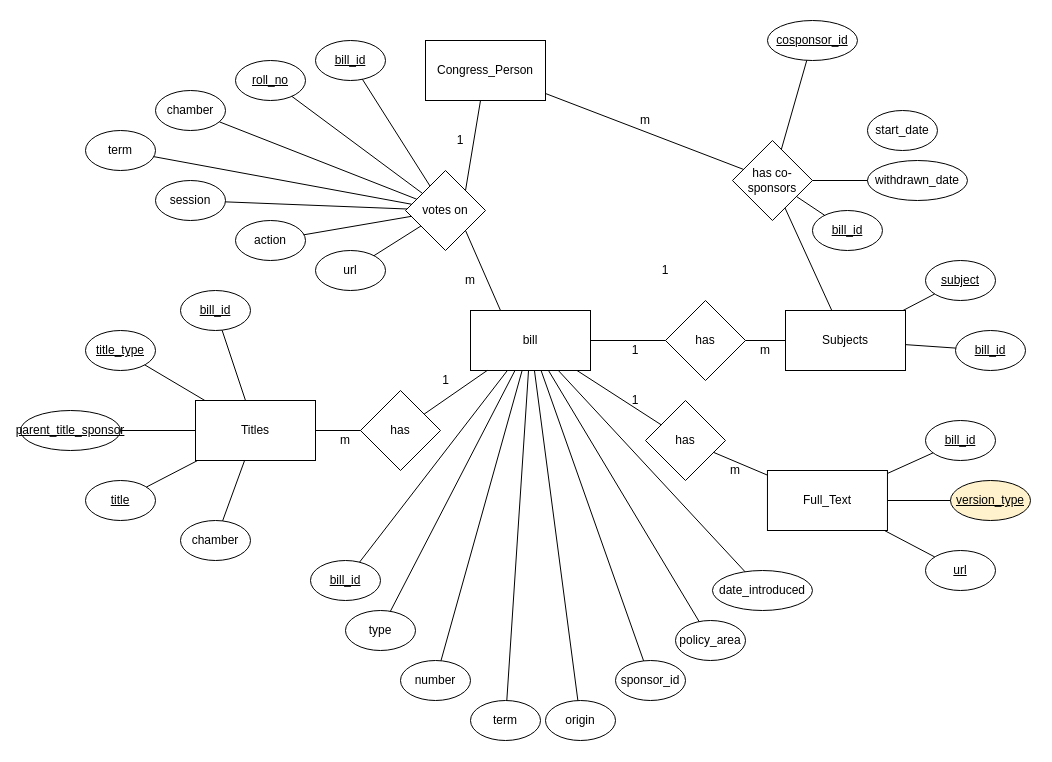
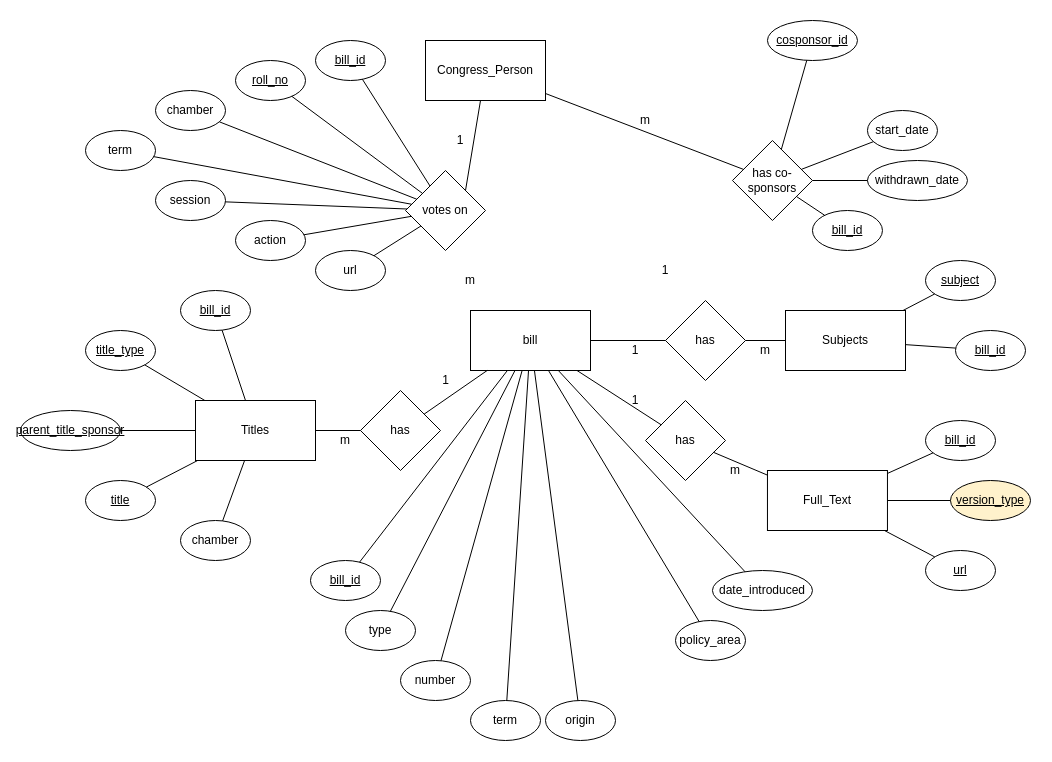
edge "has co- sponsors" -- "Subjects": now "has co- sponsors" -- "start_date"
edge "votes on" -- "bill": removed
edge "bill" -- "sponsor_id": removed
node "sponsor_id": removed
